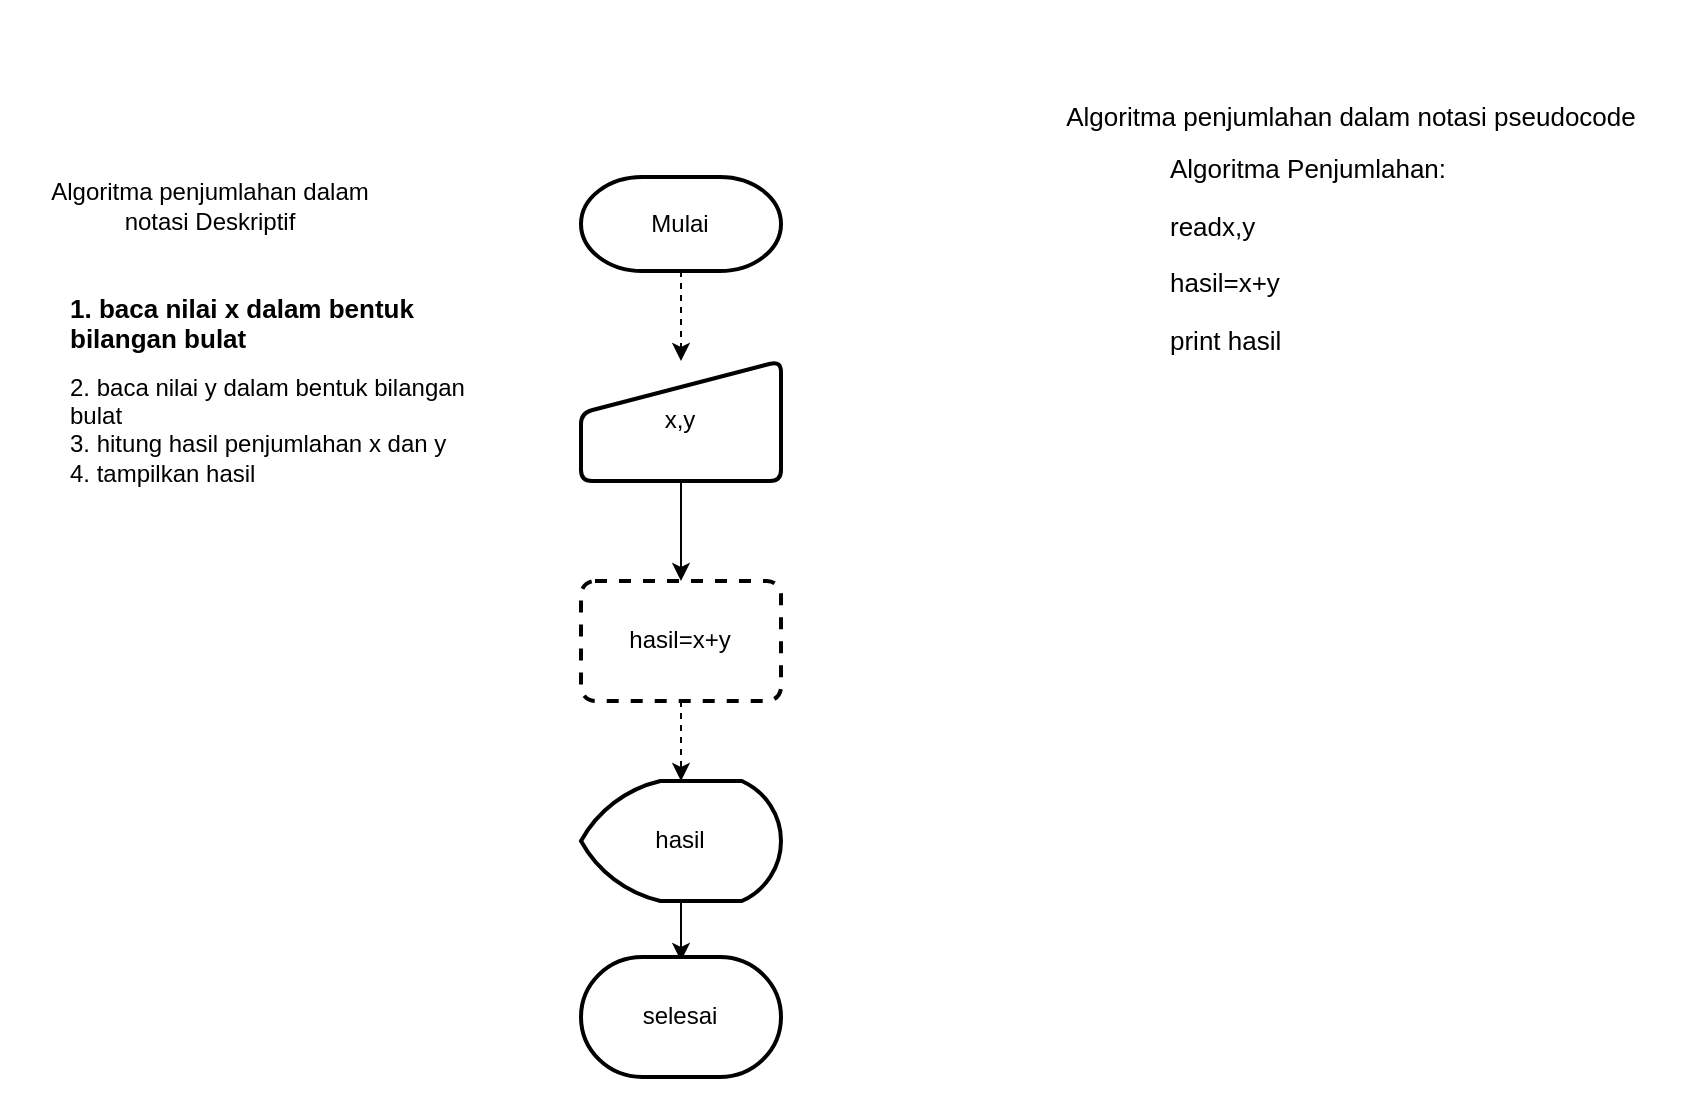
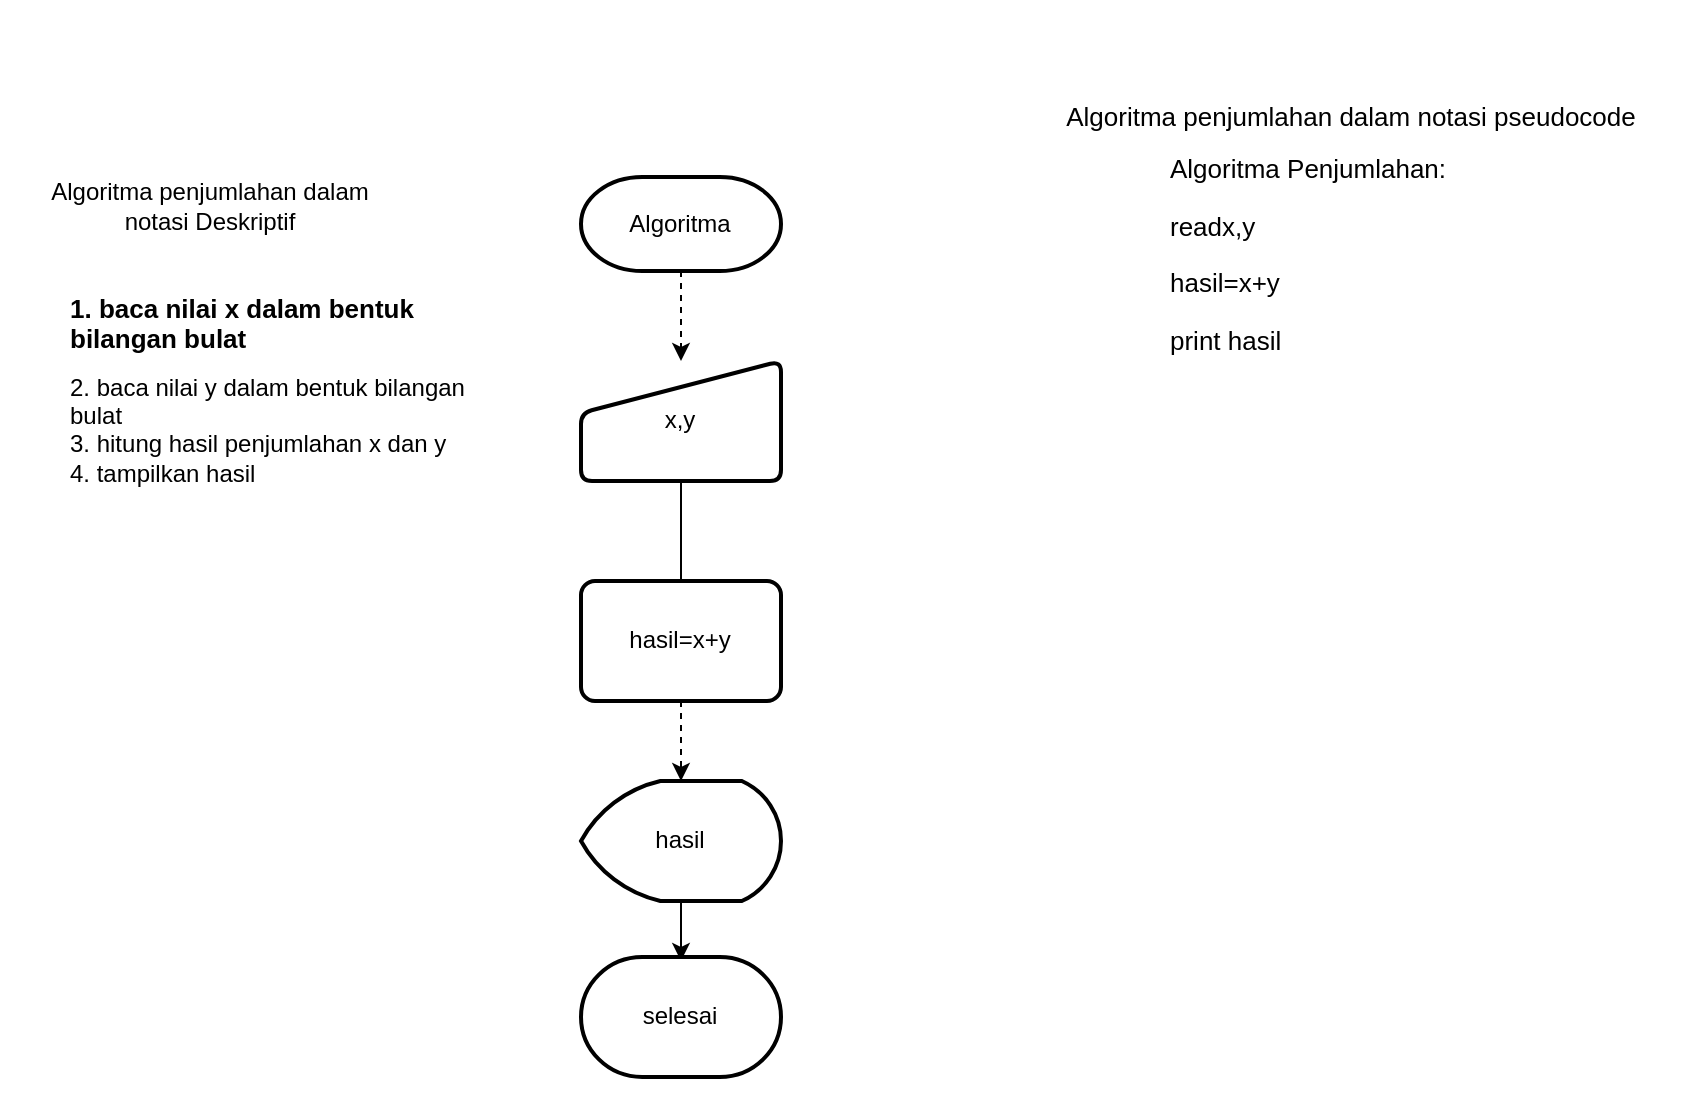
node "Mulai": label "Mulai" -> "Algoritma"
edge "x,y" -> "hasil=x+y": arrowhead classic -> none
node "hasil=x+y": style dashed -> solid
